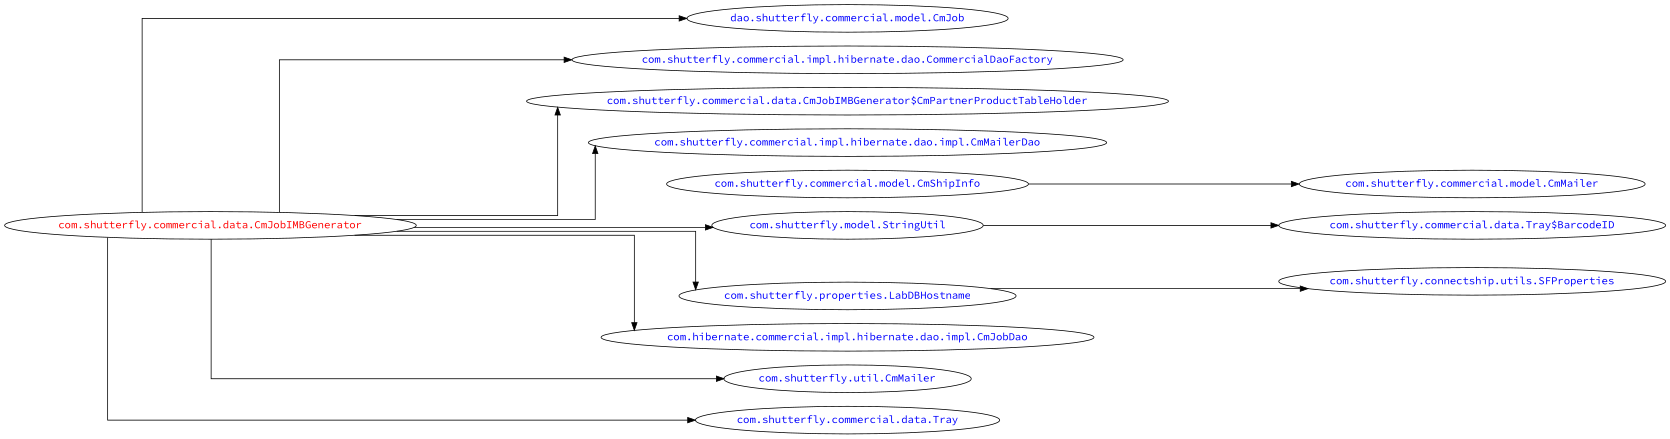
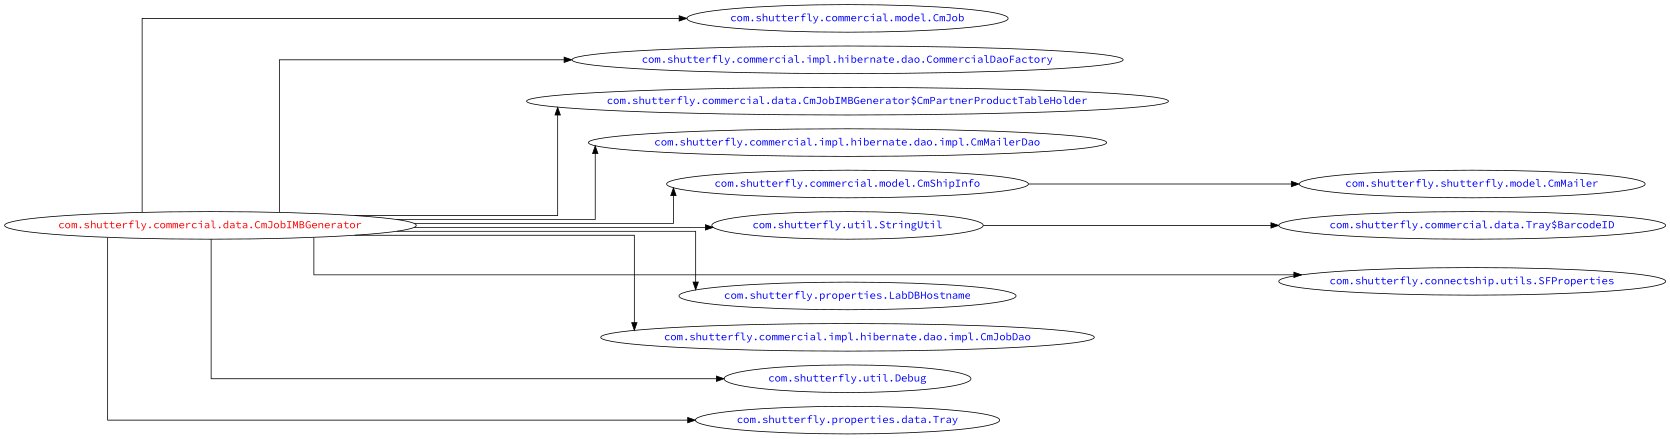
node "dao.shutterfly.commercial.model.CmJob": label "dao.shutterfly.commercial.model.CmJob" -> "com.shutterfly.commercial.model.CmJob"
node "com.shutterfly.commercial.model.CmMailer": label "com.shutterfly.commercial.model.CmMailer" -> "com.shutterfly.shutterfly.model.CmMailer"
edge "com.shutterfly.commercial.data.CmJobIMBGenerator" -> "com.shutterfly.commercial.model.CmShipInfo": added
node "com.shutterfly.model.StringUtil": label "com.shutterfly.model.StringUtil" -> "com.shutterfly.util.StringUtil"
edge "com.shutterfly.properties.LabDBHostname" -> "com.shutterfly.connectship.utils.SFProperties": now "com.shutterfly.commercial.data.CmJobIMBGenerator" -> "com.shutterfly.connectship.utils.SFProperties"
node "com.hibernate.commercial.impl.hibernate.dao.impl.CmJobDao": label "com.hibernate.commercial.impl.hibernate.dao.impl.CmJobDao" -> "com.shutterfly.commercial.impl.hibernate.dao.impl.CmJobDao"
node "com.shutterfly.util.CmMailer": label "com.shutterfly.util.CmMailer" -> "com.shutterfly.util.Debug"
node "com.shutterfly.commercial.data.Tray": label "com.shutterfly.commercial.data.Tray" -> "com.shutterfly.properties.data.Tray"
